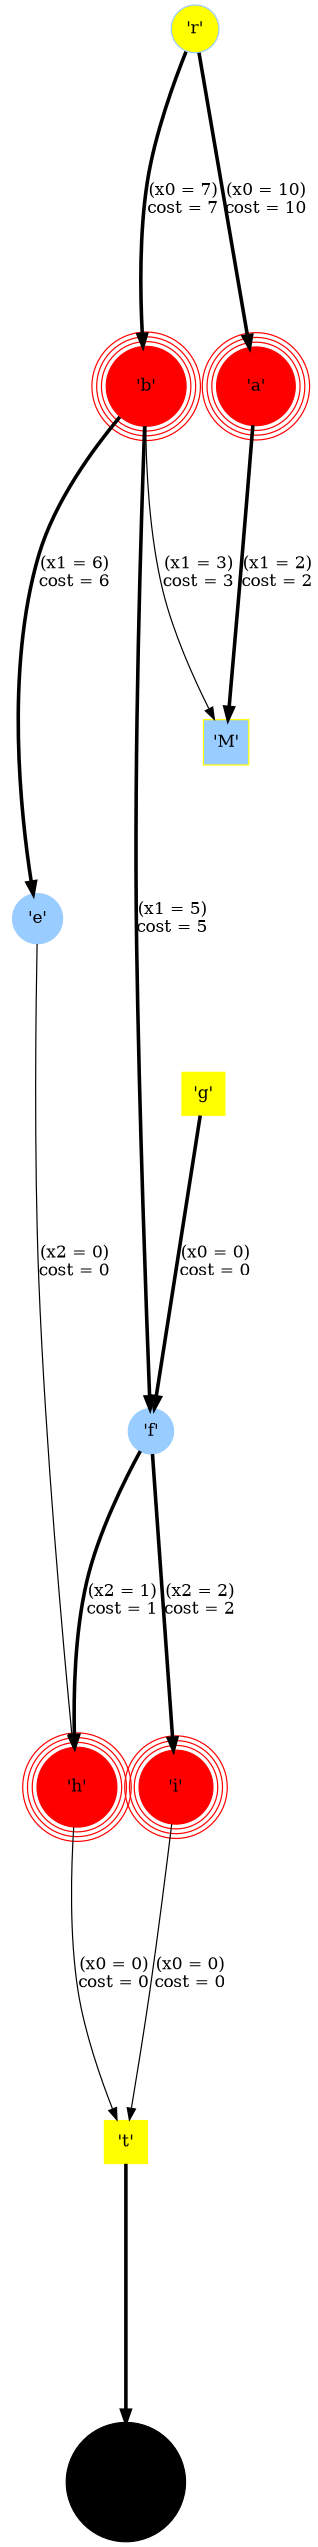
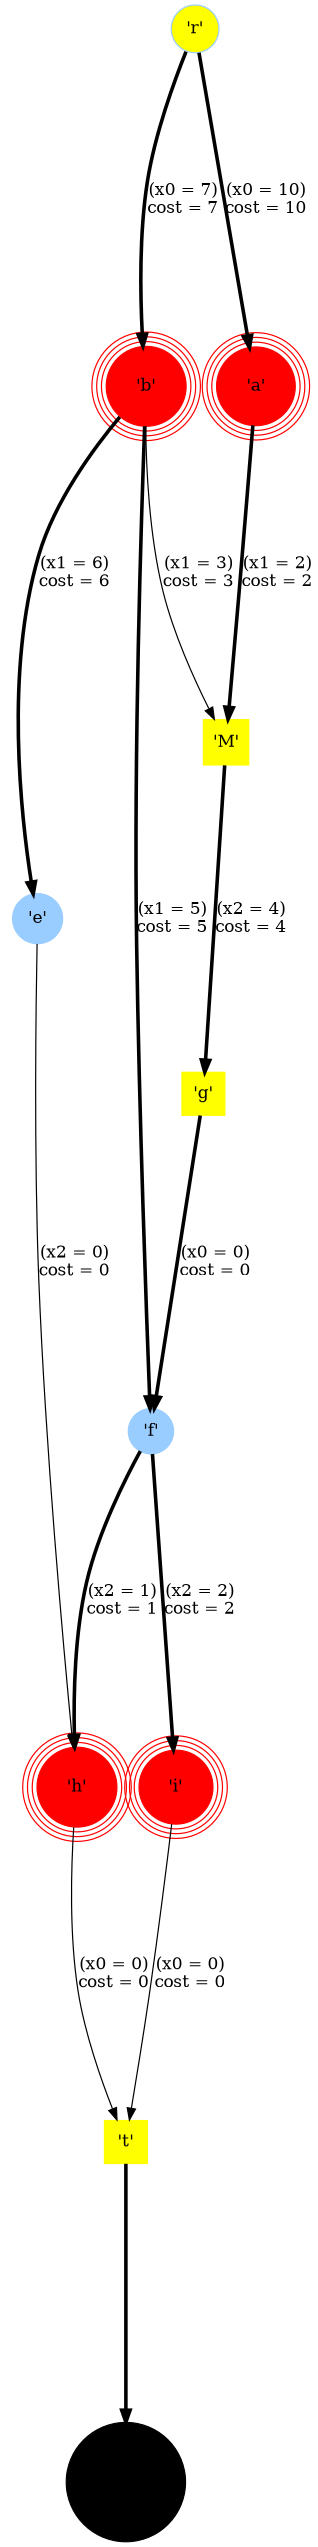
node "'M'": fillcolor #99ccff -> yellow
edge "'M'" -> "'g'": added, label "(x2 = 4) cost = 4"
